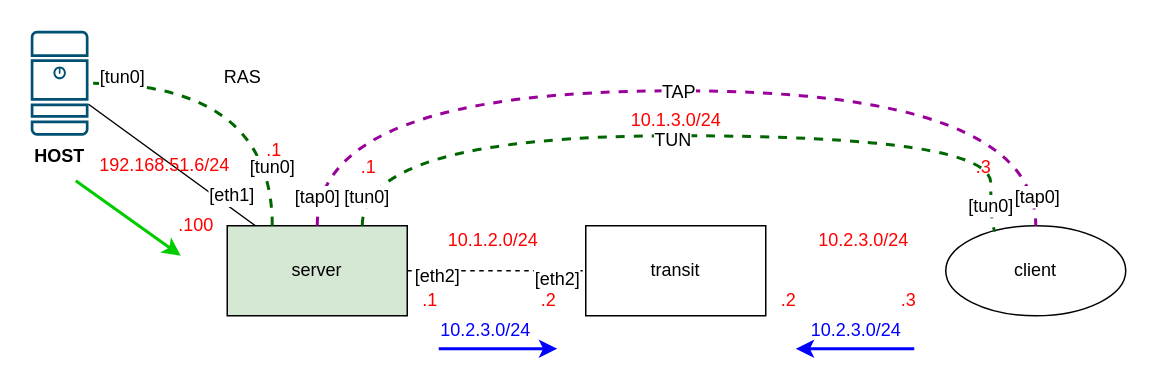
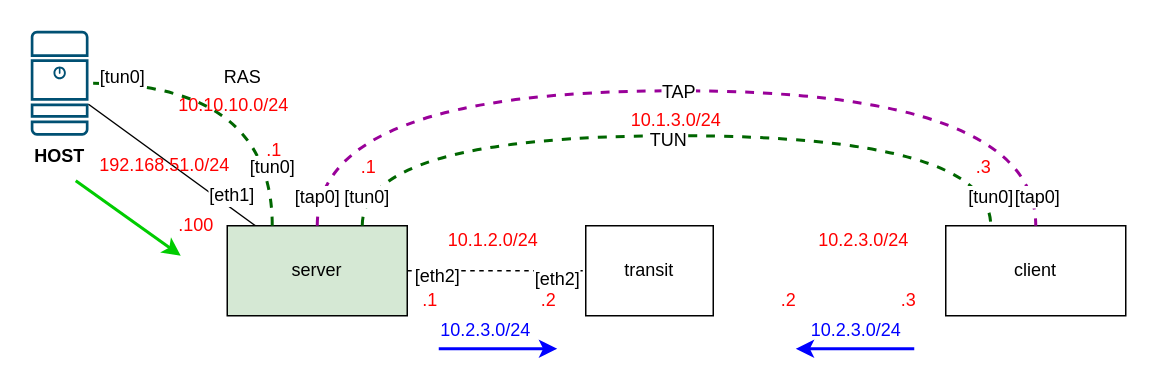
node "10.10.10.0/24": added
node "192.168.51.6/24": label "192.168.51.6/24" -> "192.168.51.0/24"
node "transit": size 180x90 -> 128x90
node "client": shape ellipse -> rectangle
